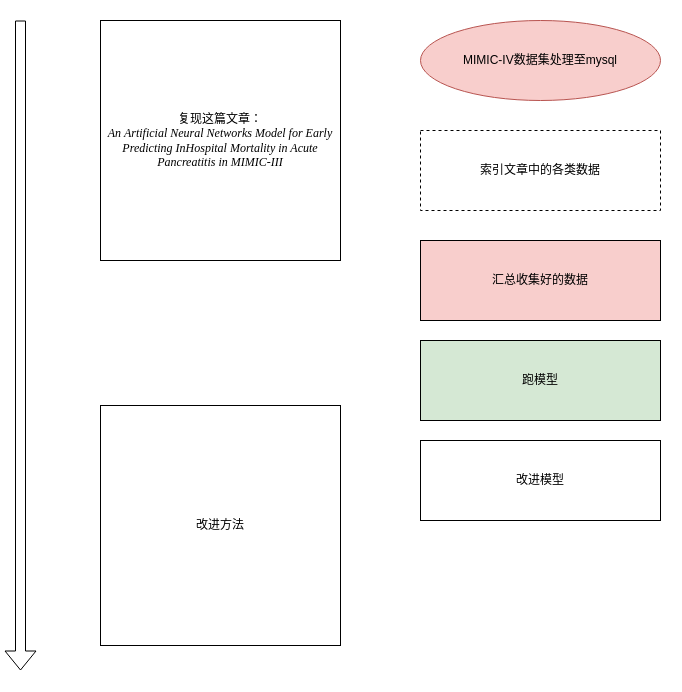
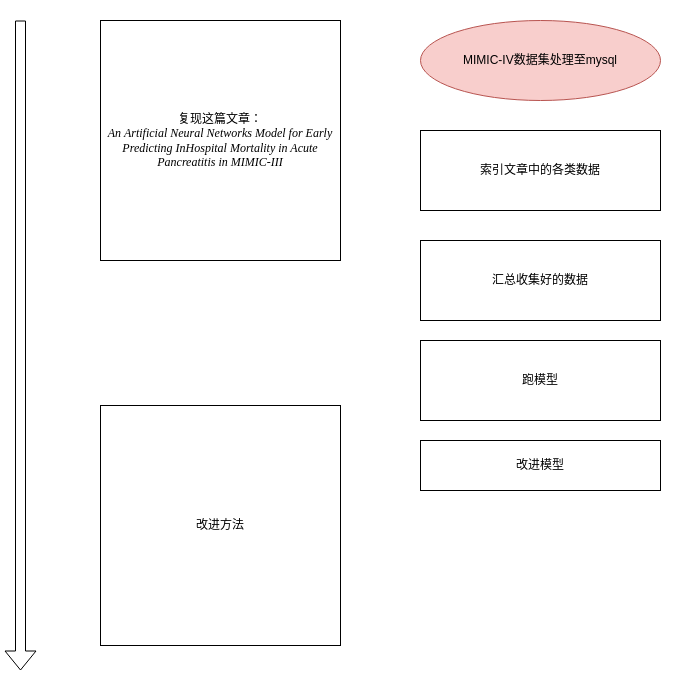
node "索引文章中的各类数据": style dashed -> solid
node "汇总收集好的数据": fillcolor #f8cecc -> #ffffff
node "跑模型": fillcolor #d5e8d4 -> #ffffff
node "改进模型": size 240x80 -> 240x50
